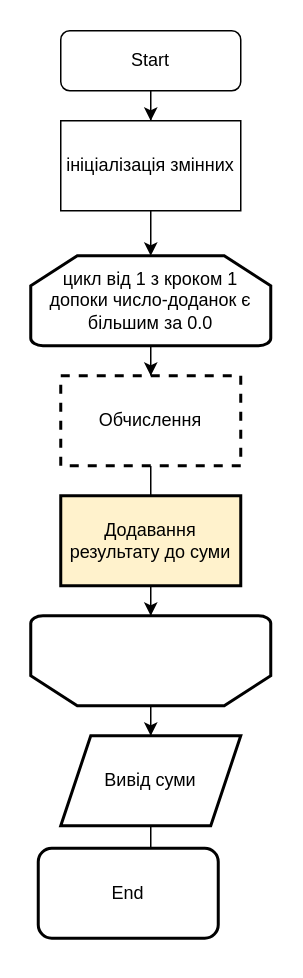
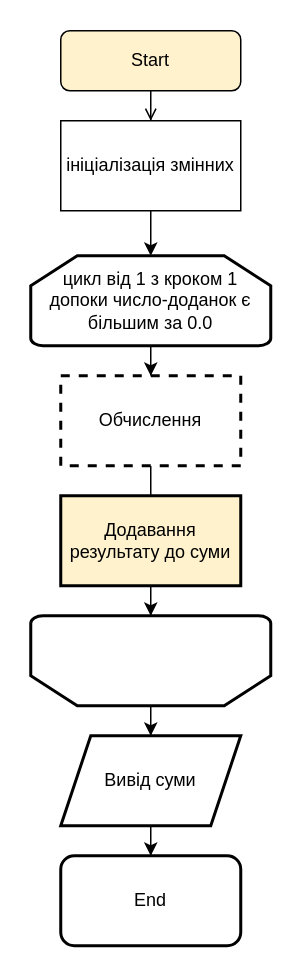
node "Start": fillcolor #ffffff -> #fff2cc
edge "Start" -> "ініціалізація змінних": arrowhead classic -> open
node "End": moved (128, 893) -> (151, 901)
